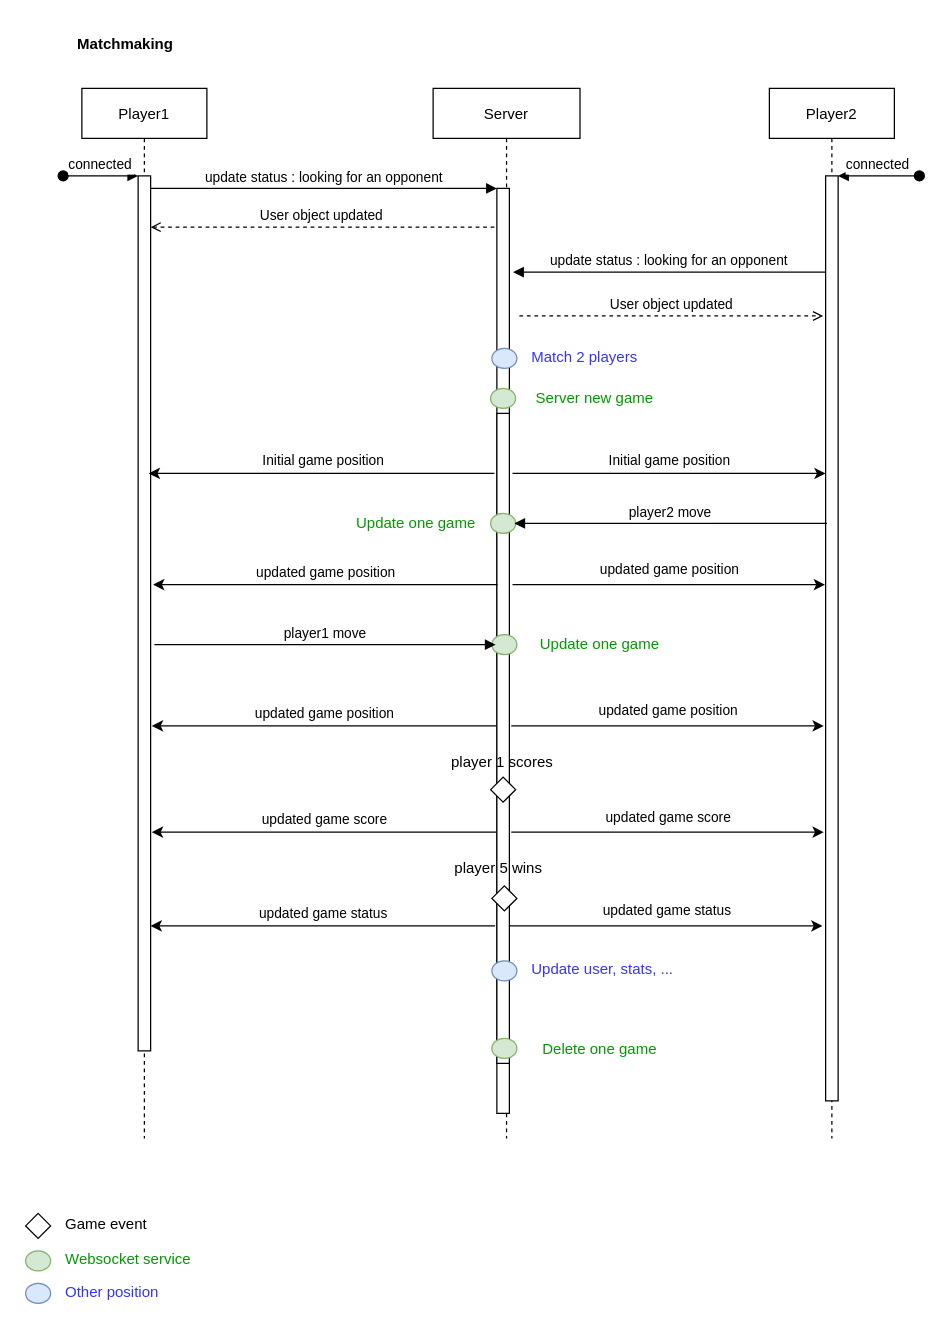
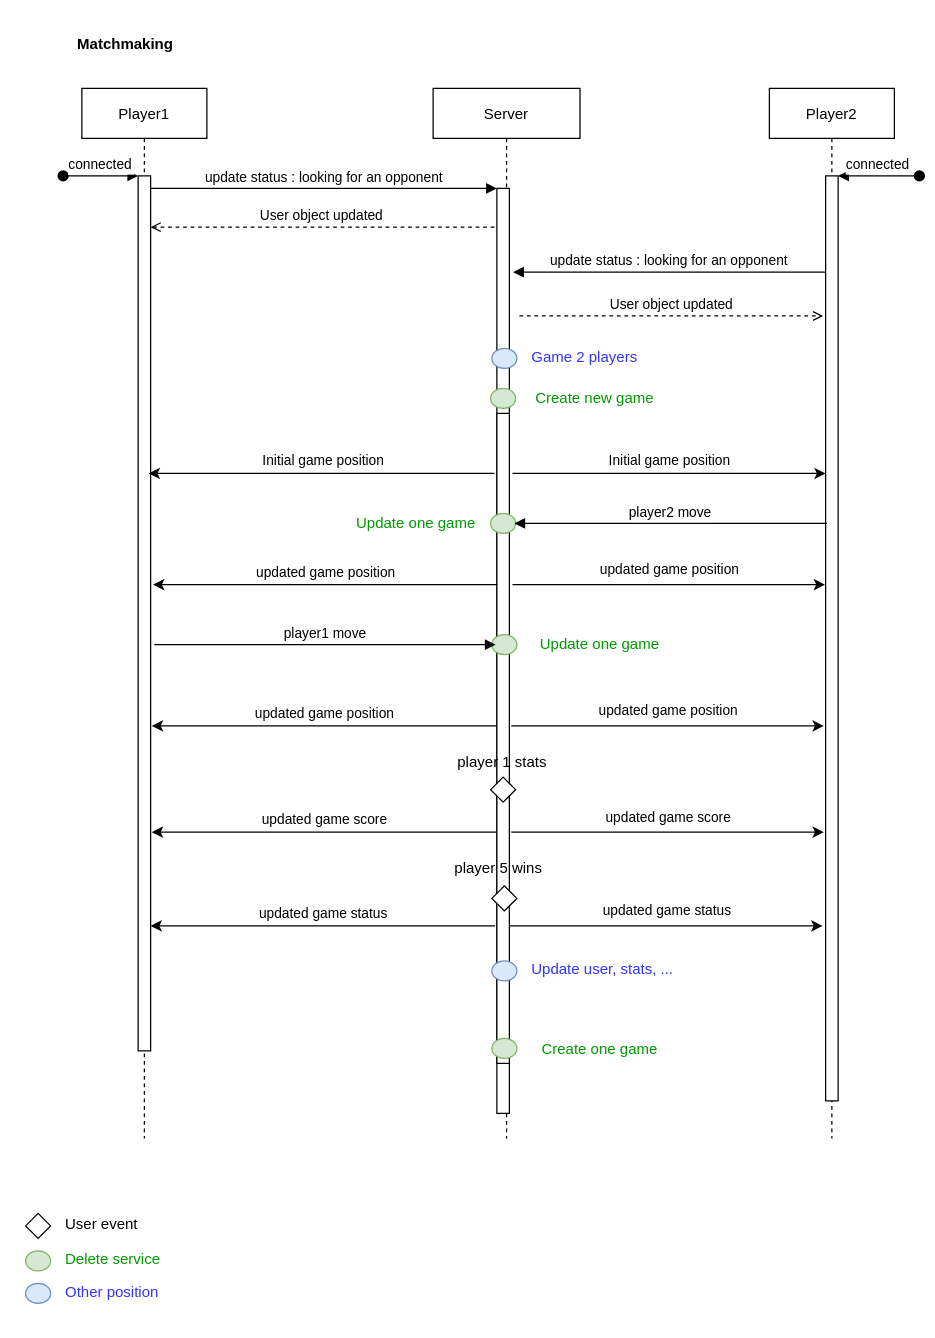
node "Match 2 players": label "Match 2 players" -> "Game 2 players"
node "Server new game": label "Server new game" -> "Create new game"
node "player 1 scores": label "player 1 scores" -> "player 1 stats"
node "Delete one game": label "Delete one game" -> "Create one game"
node "Game event": label "Game event" -> "User event"
node "Websocket service": label "Websocket service" -> "Delete service"
